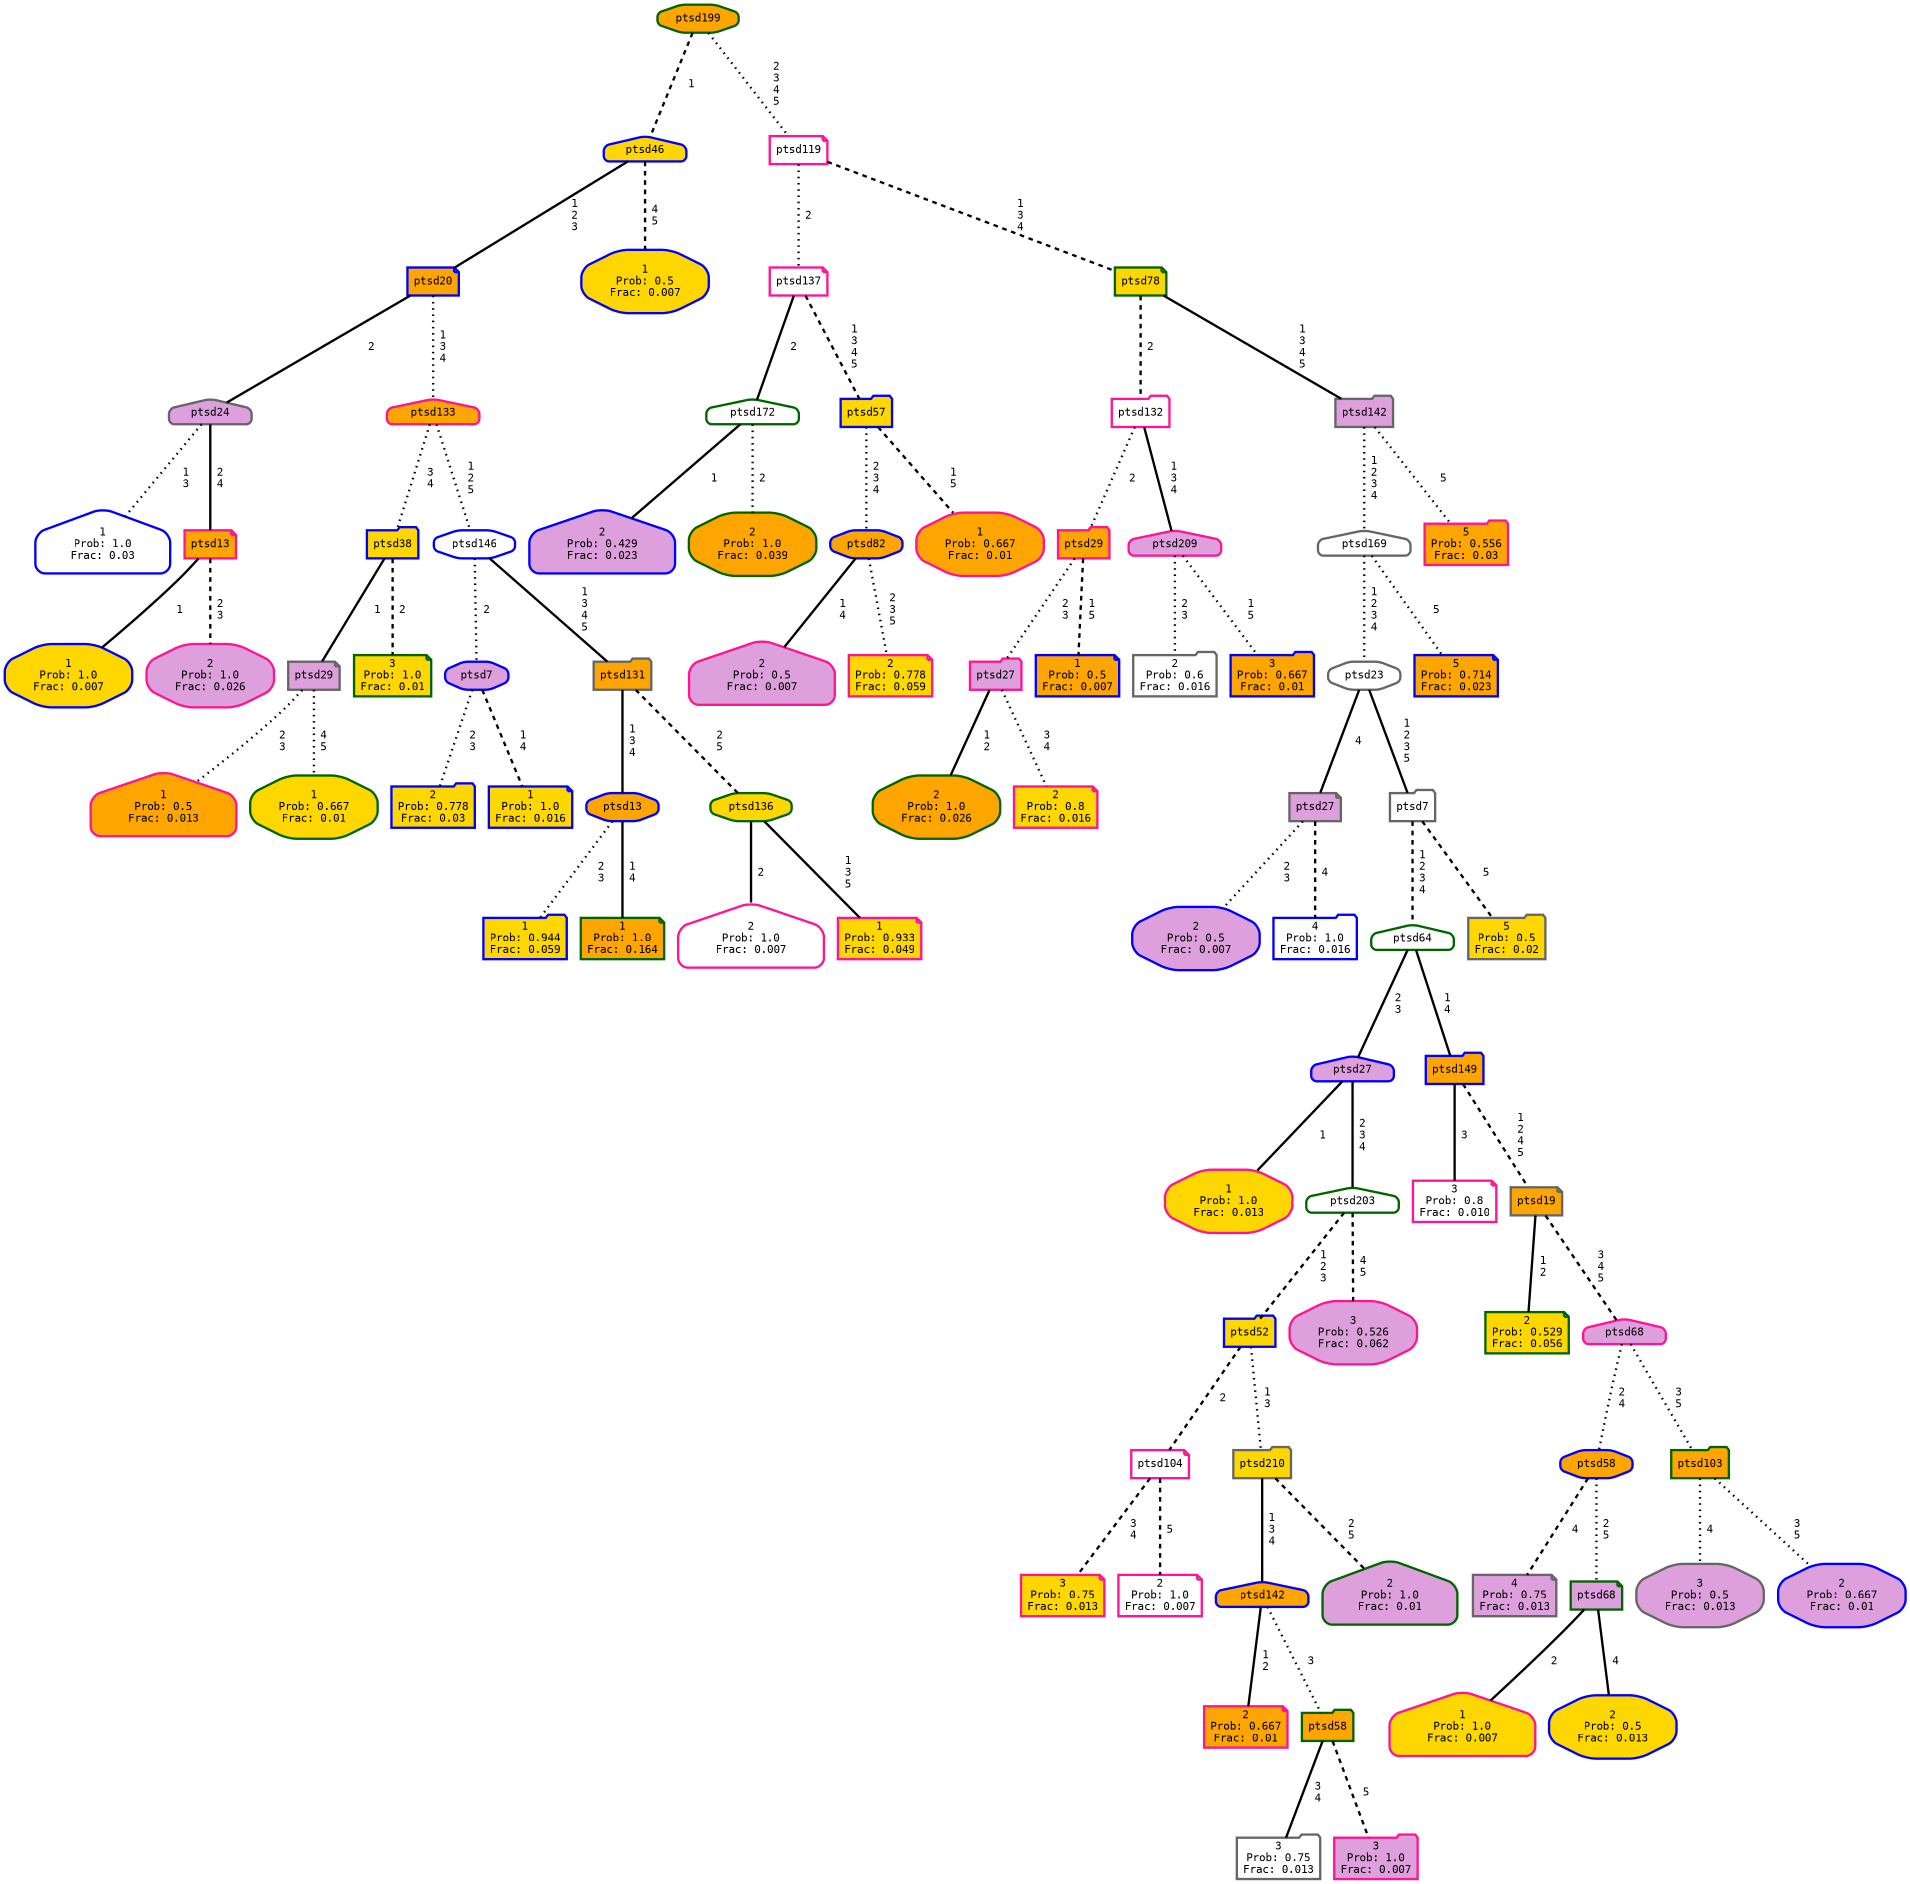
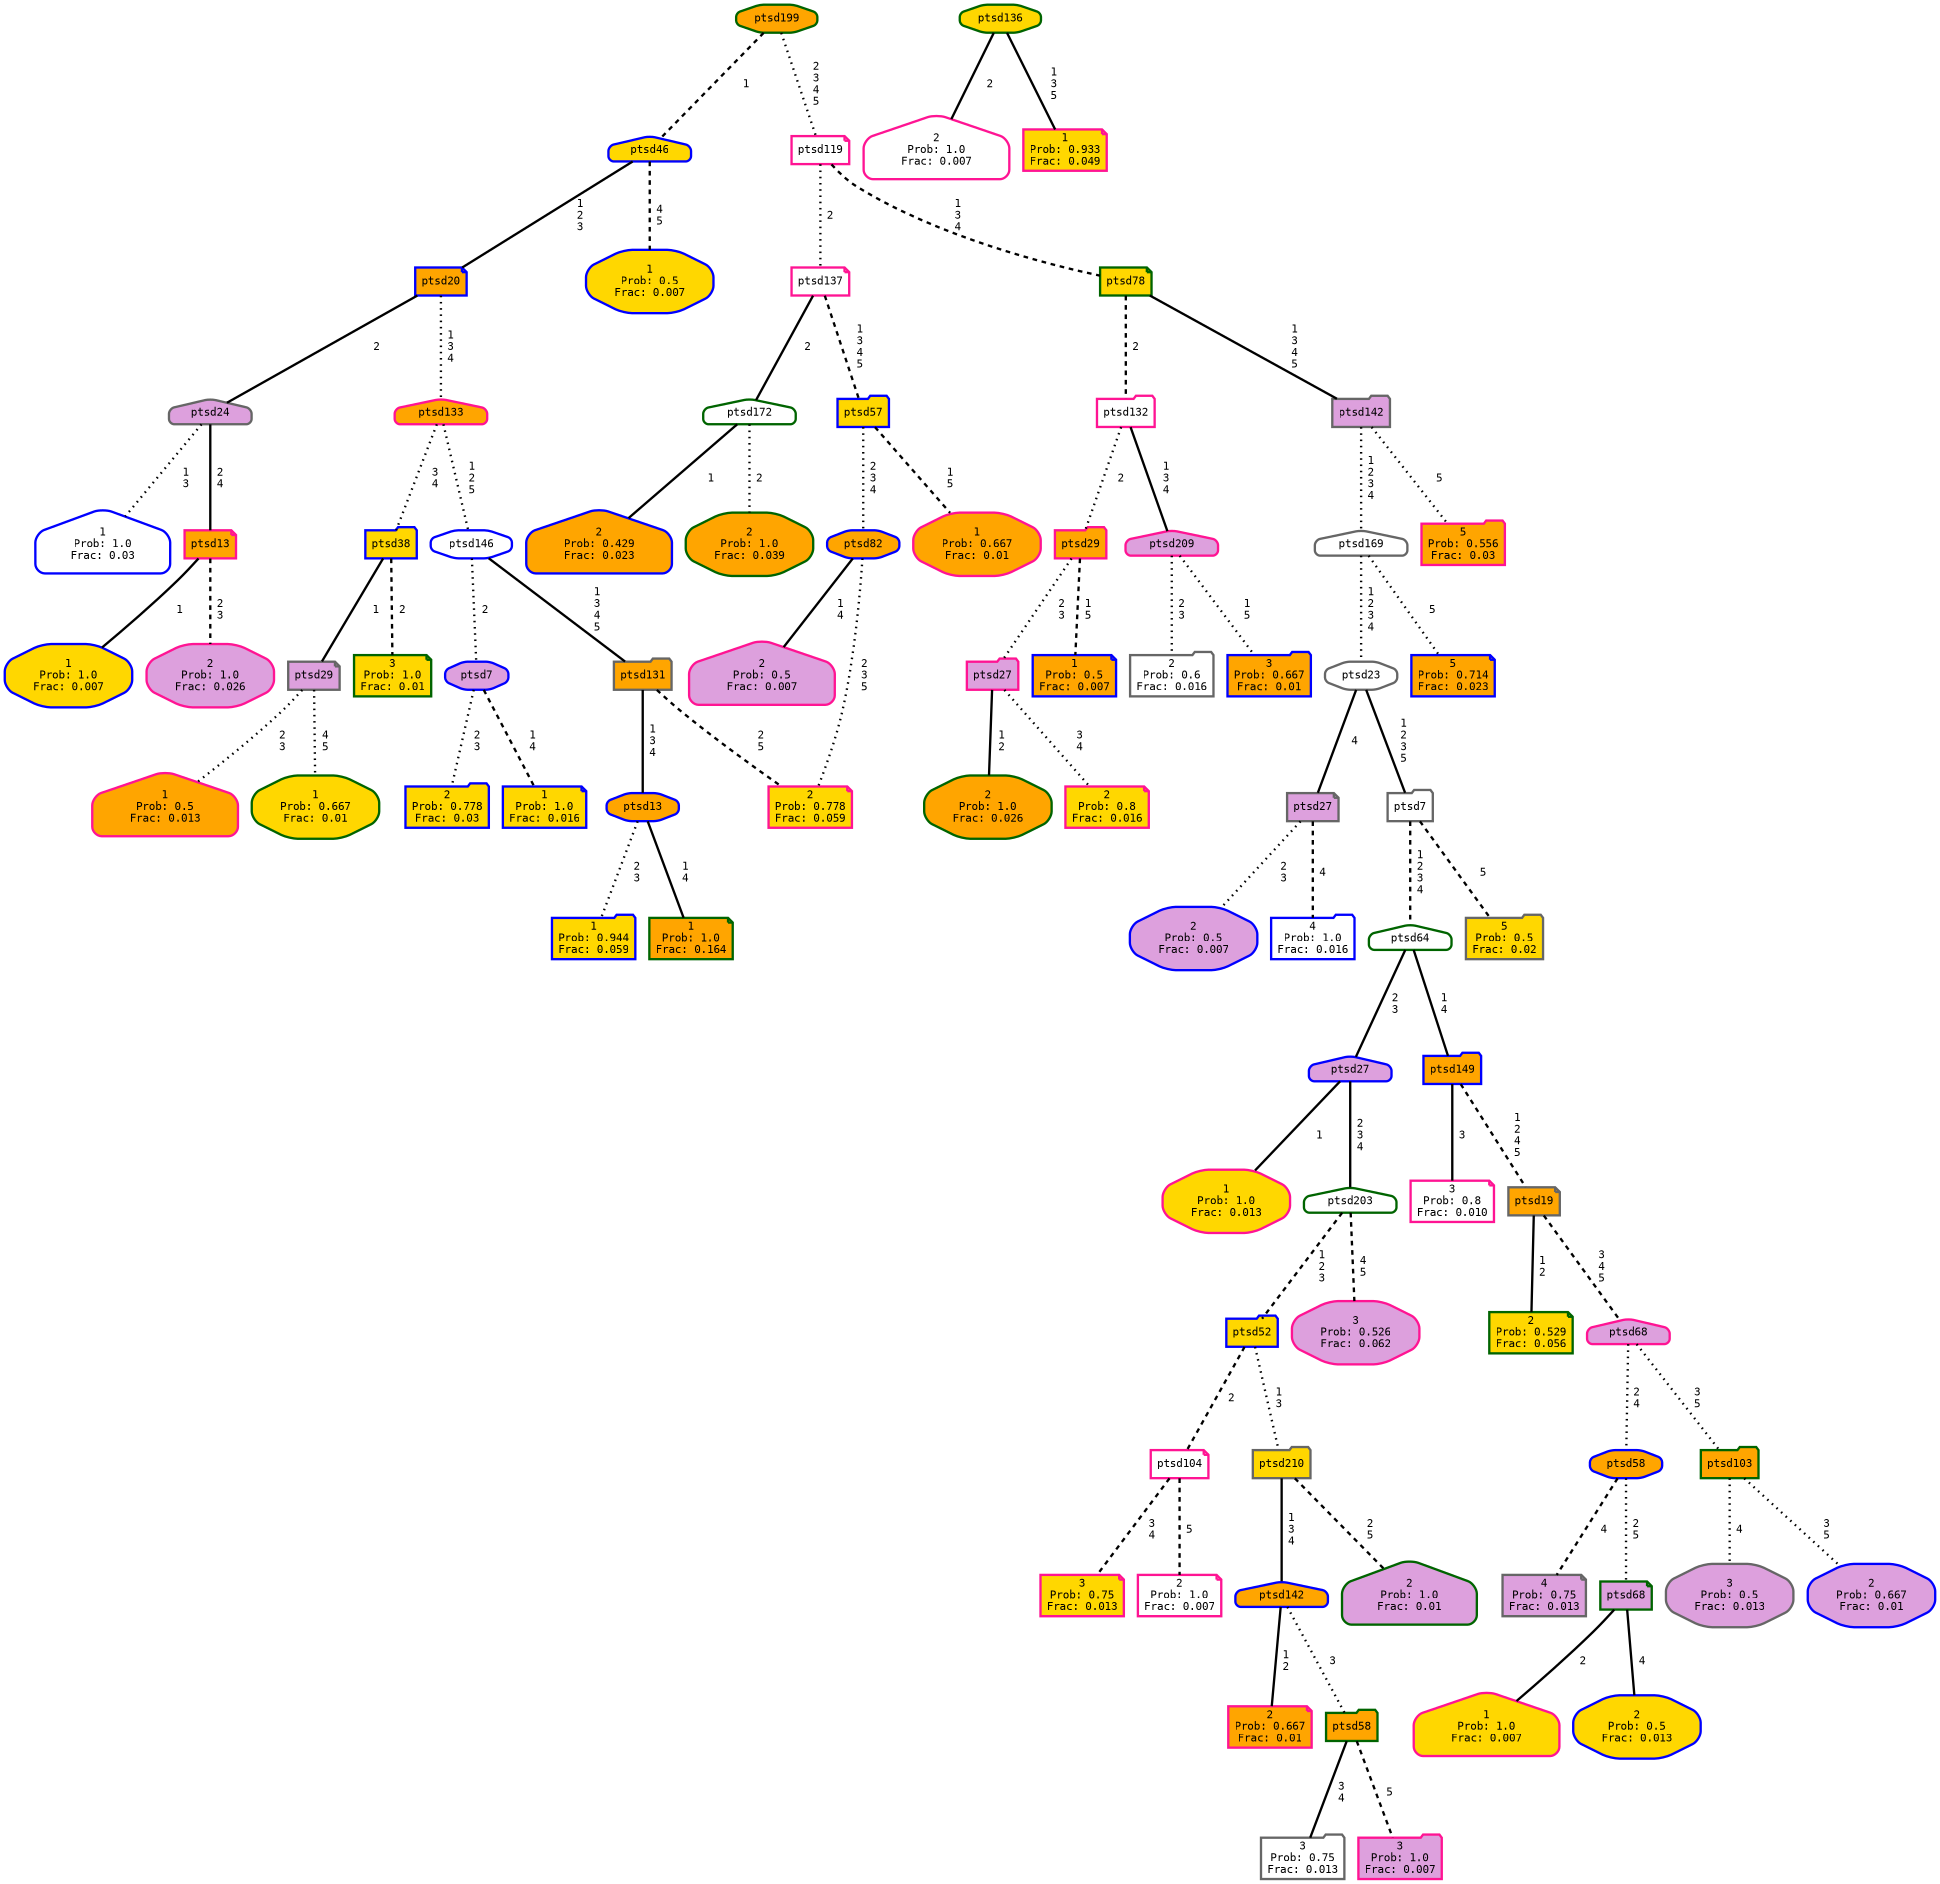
node "2 Prob: 0.429 Frac: 0.023": fillcolor plum -> orange
edge "ptsd131" -- "ptsd136": now "ptsd131" -- "2 Prob: 0.778 Frac: 0.059"
